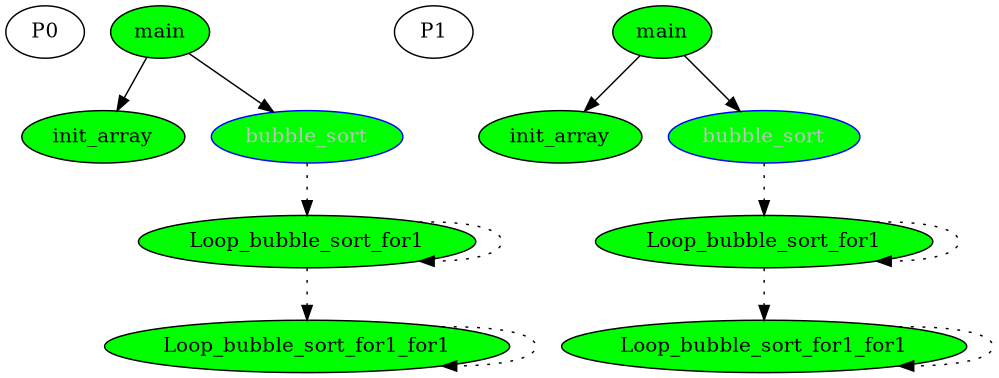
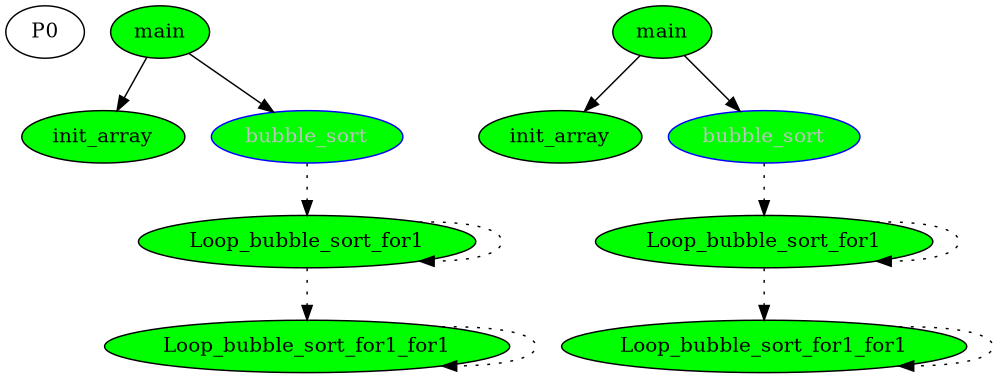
node "P1": removed
